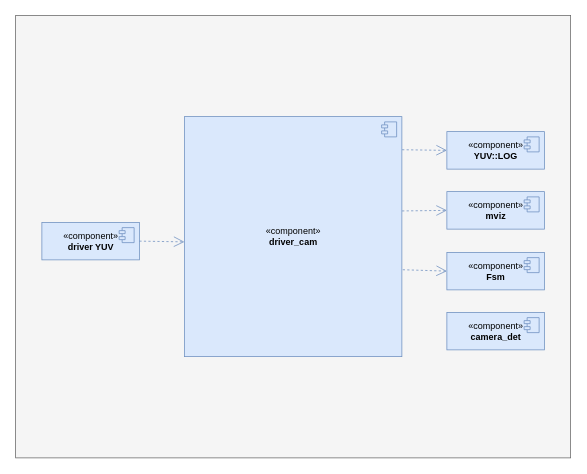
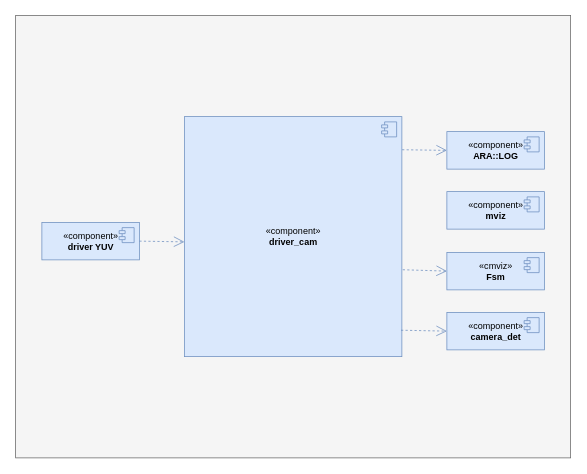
node "«component» YUV::LOG": label "«component» YUV::LOG" -> "«component» ARA::LOG"
edge "«component» driver_cam" -> "«component» mviz": removed
node "«component» Fsm": label "«component» Fsm" -> "«cmviz» Fsm"
edge "«component» driver_cam" -> "«component» camera_det": added
